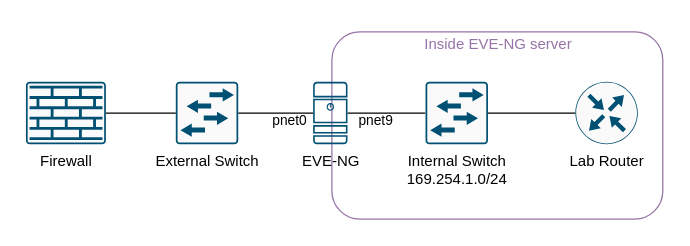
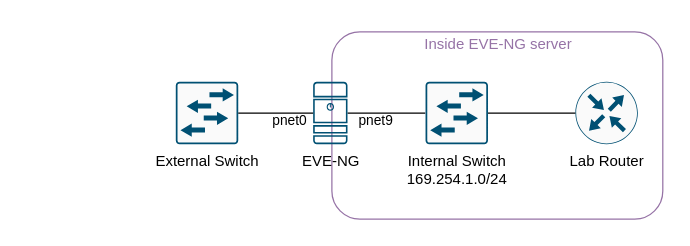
node "Firewall": removed
edge "Firewall" -- "External Switch": removed
